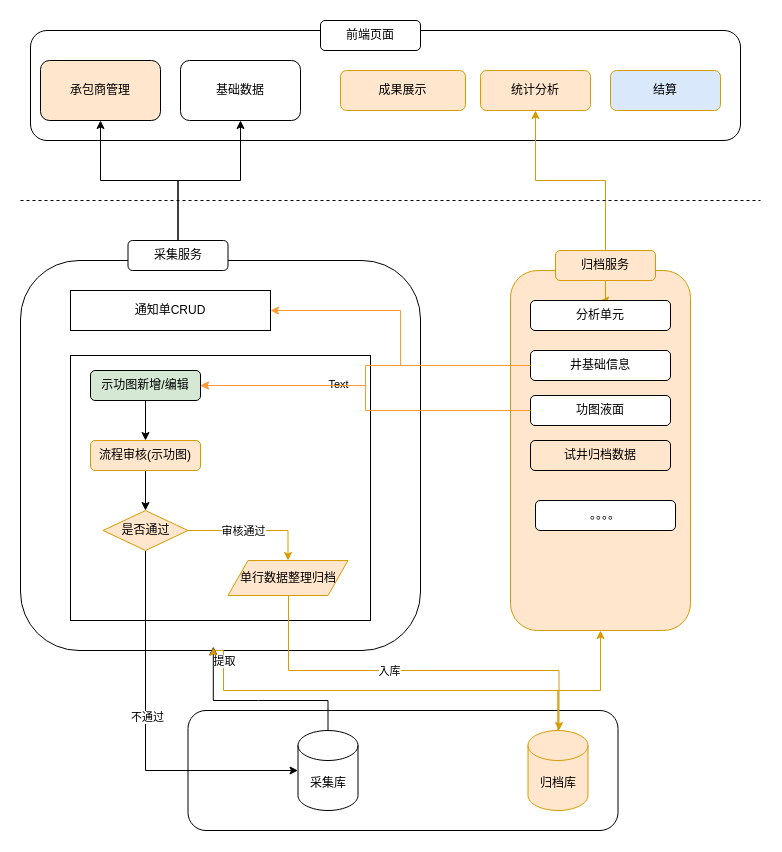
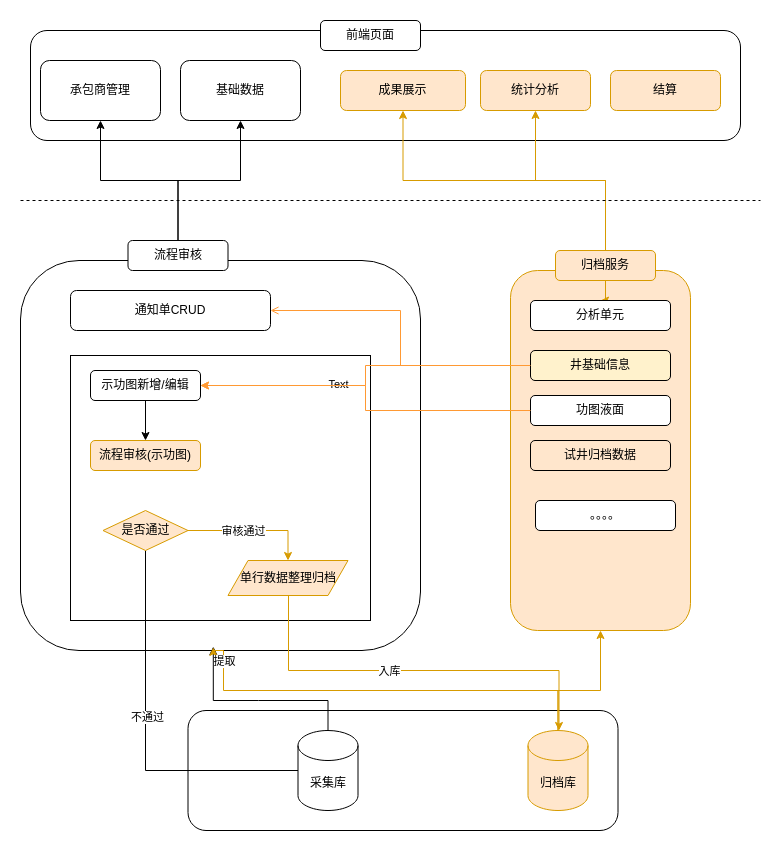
node "承包商管理": fillcolor #ffe6cc -> #ffffff
node "结算": fillcolor #dae8fc -> #ffe6cc
edge "归档服务" -> "成果展示": added
node "采集服务": label "采集服务" -> "流程审核"
node "通知单CRUD": shape rectangle -> rounded rectangle
edge "井基础信息" -> "通知单CRUD": arrowhead classic -> open
node "井基础信息": fillcolor #ffffff -> #fff2cc
node "示功图新增/编辑": fillcolor #d5e8d4 -> #ffffff
edge "流程审核(示功图)" -> "是否通过": removed
edge "是否通过" -> "采集库": arrowhead classic -> none
